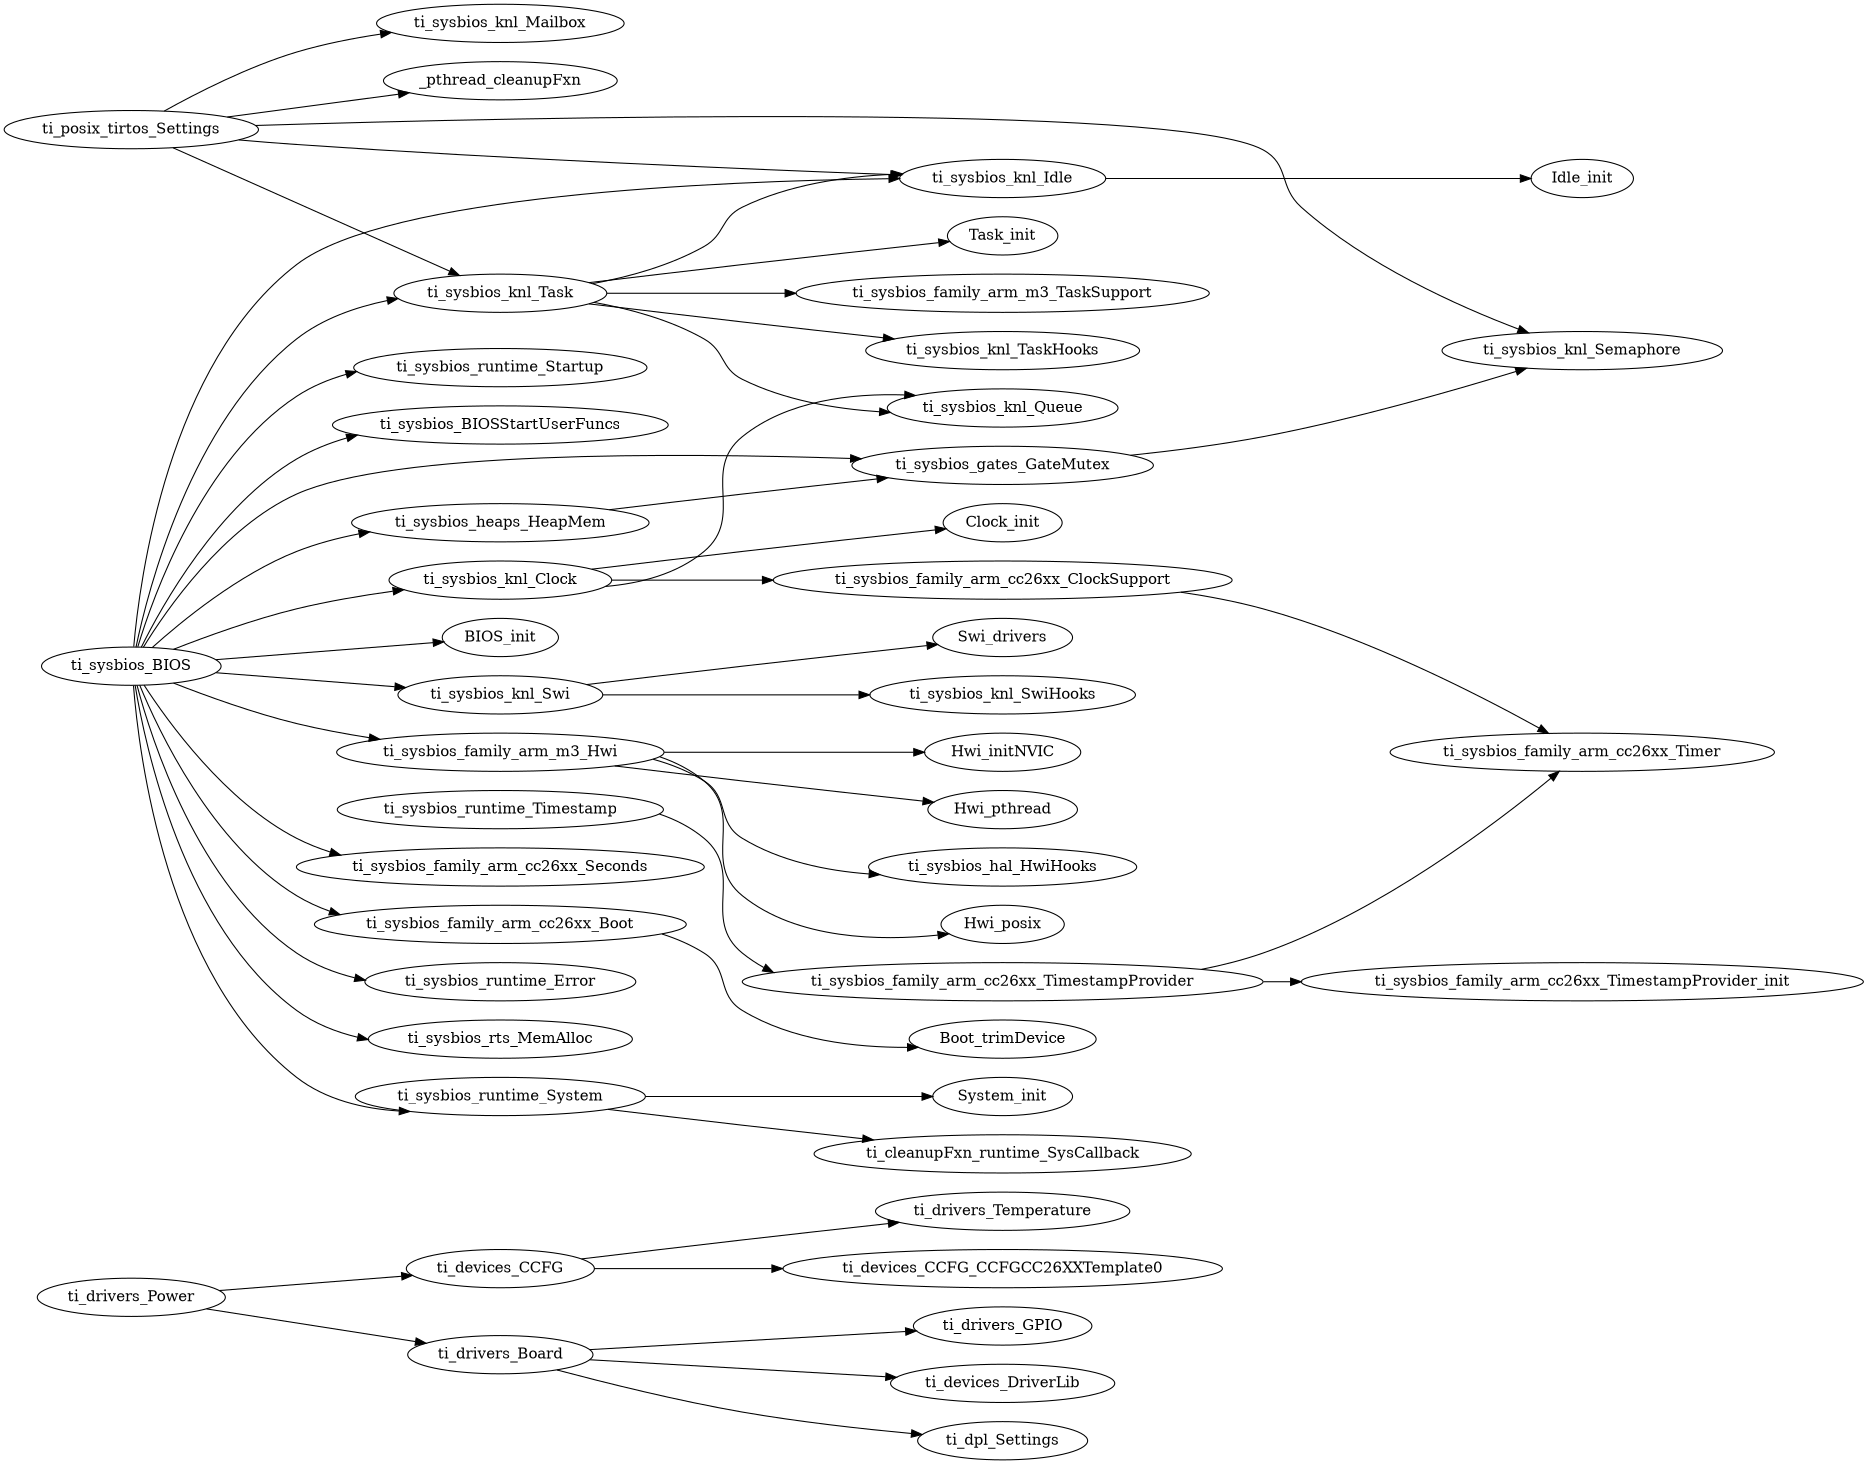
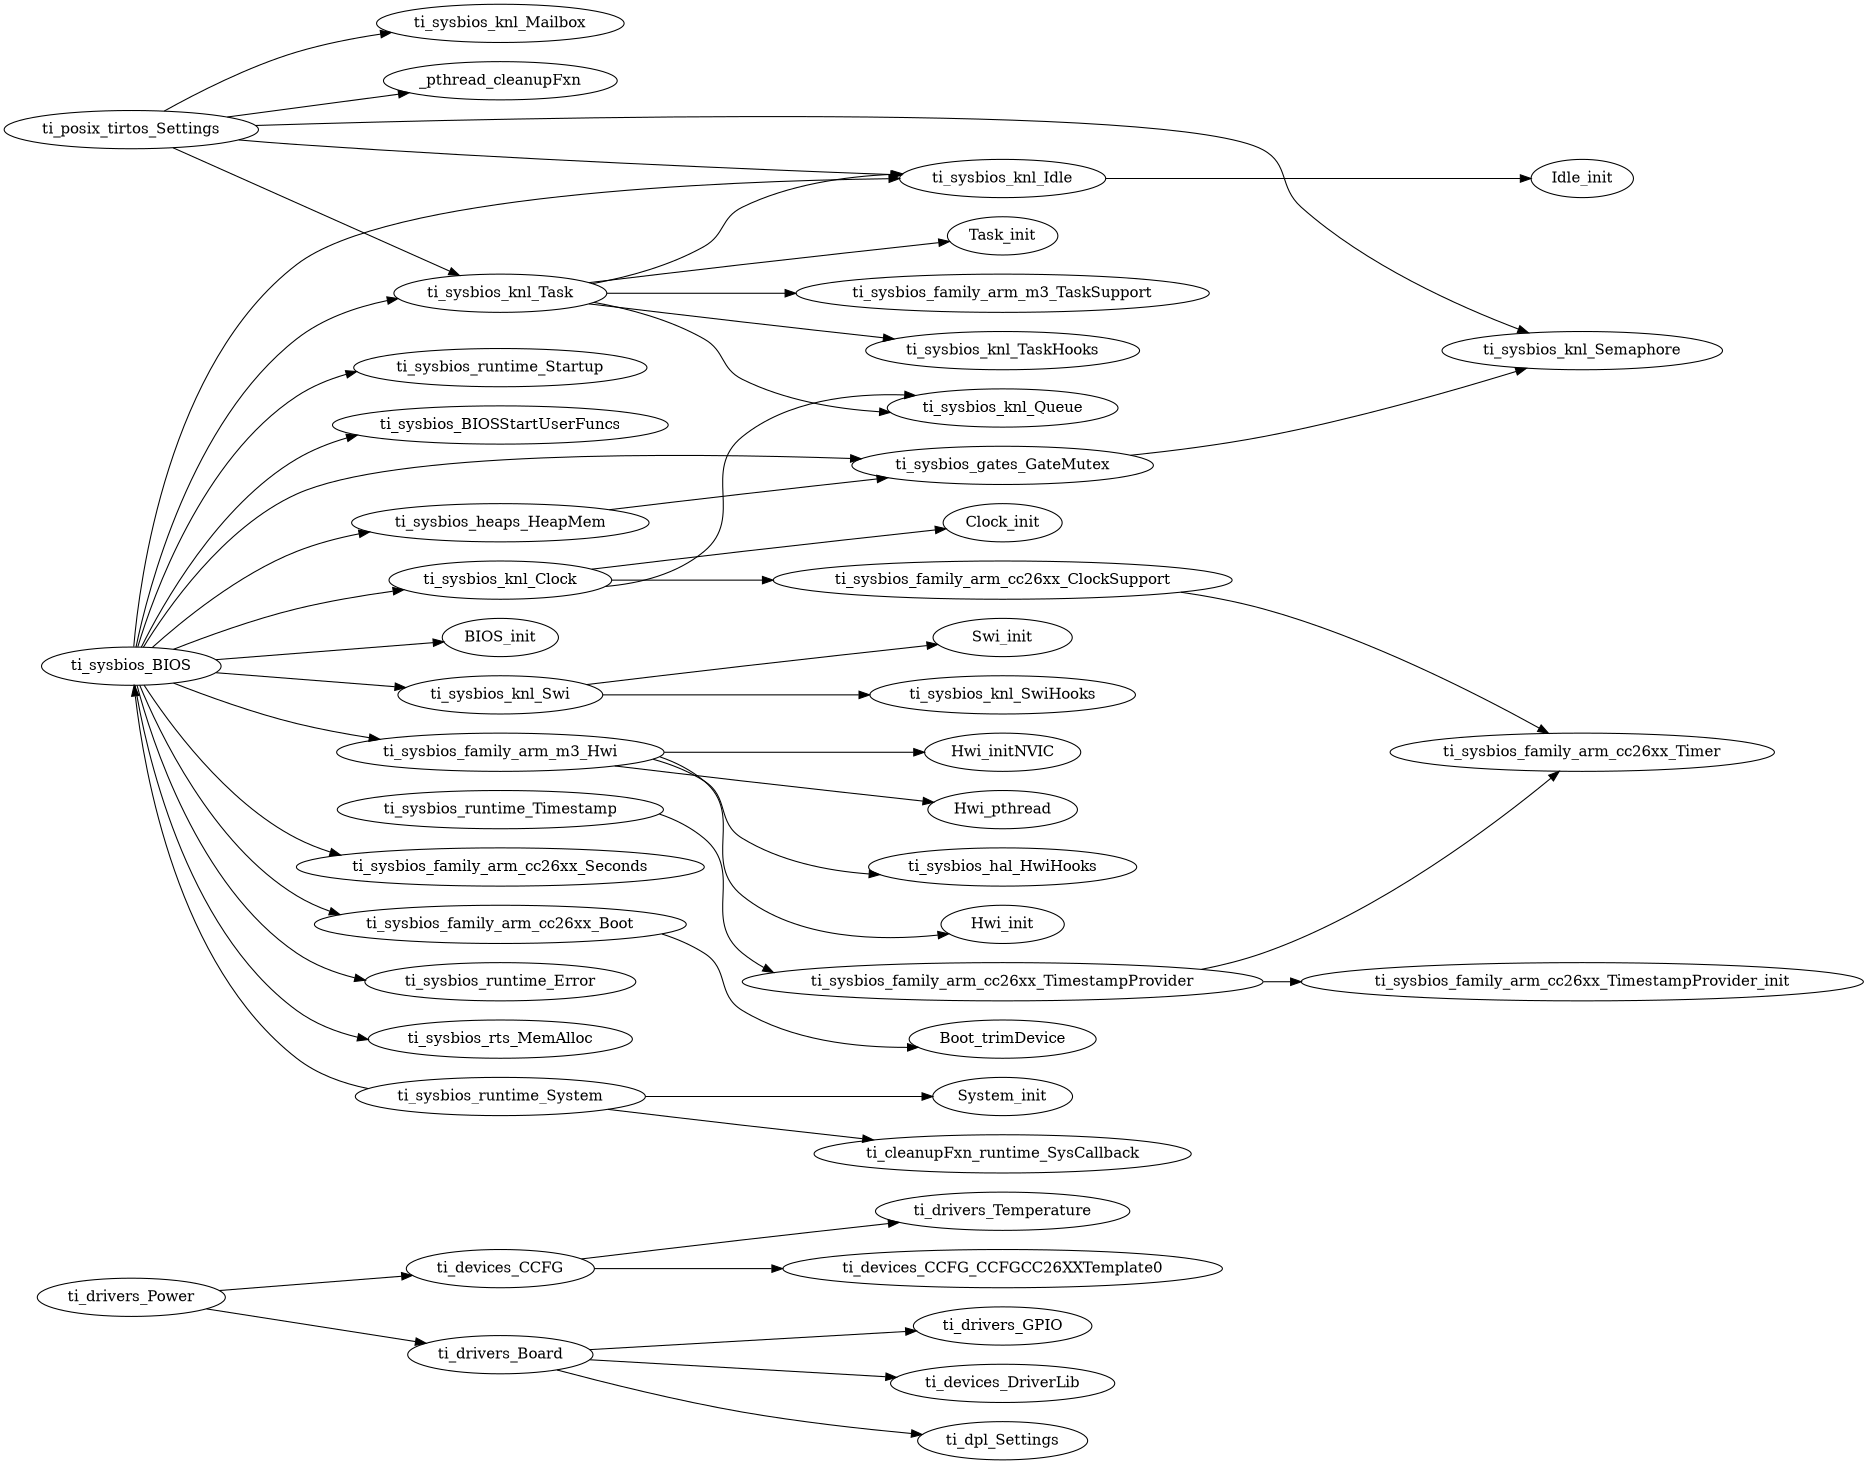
node "Swi_drivers": label "Swi_drivers" -> "Swi_init"
node "Hwi_posix": label "Hwi_posix" -> "Hwi_init"
edge "ti_sysbios_BIOS" -> "ti_sysbios_runtime_System": reversed
